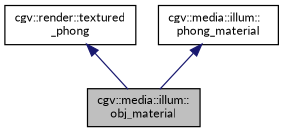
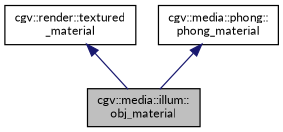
node "cgv::render::textured _phong": label "cgv::render::textured _phong" -> "cgv::render::textured _material"
node "cgv::media::illum:: phong_material": label "cgv::media::illum:: phong_material" -> "cgv::media::phong:: phong_material"
